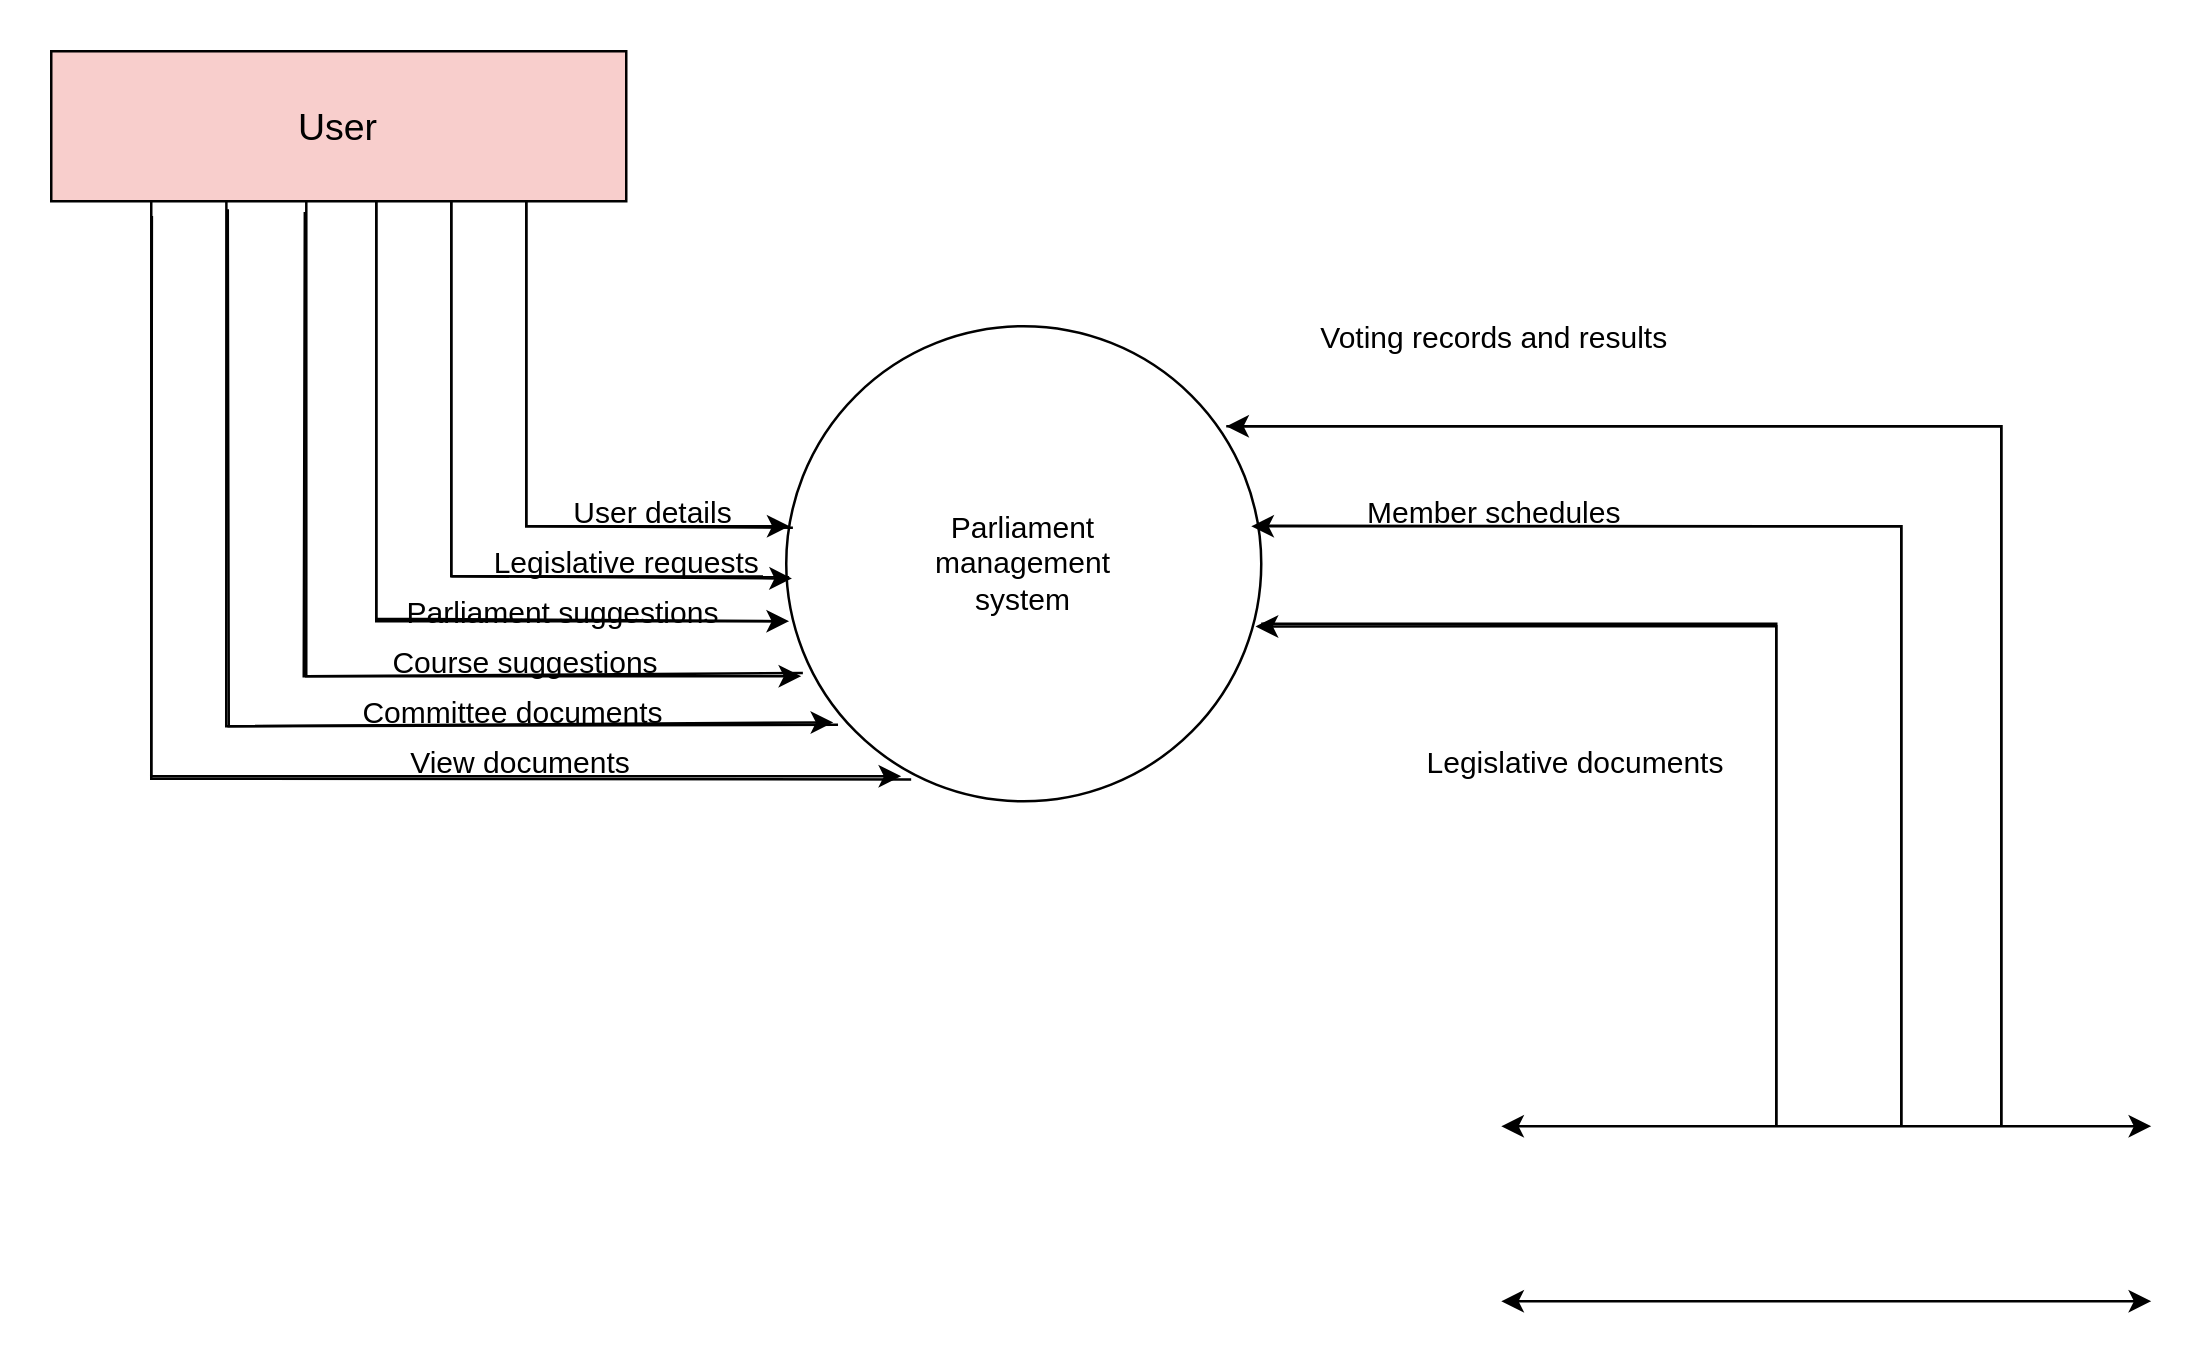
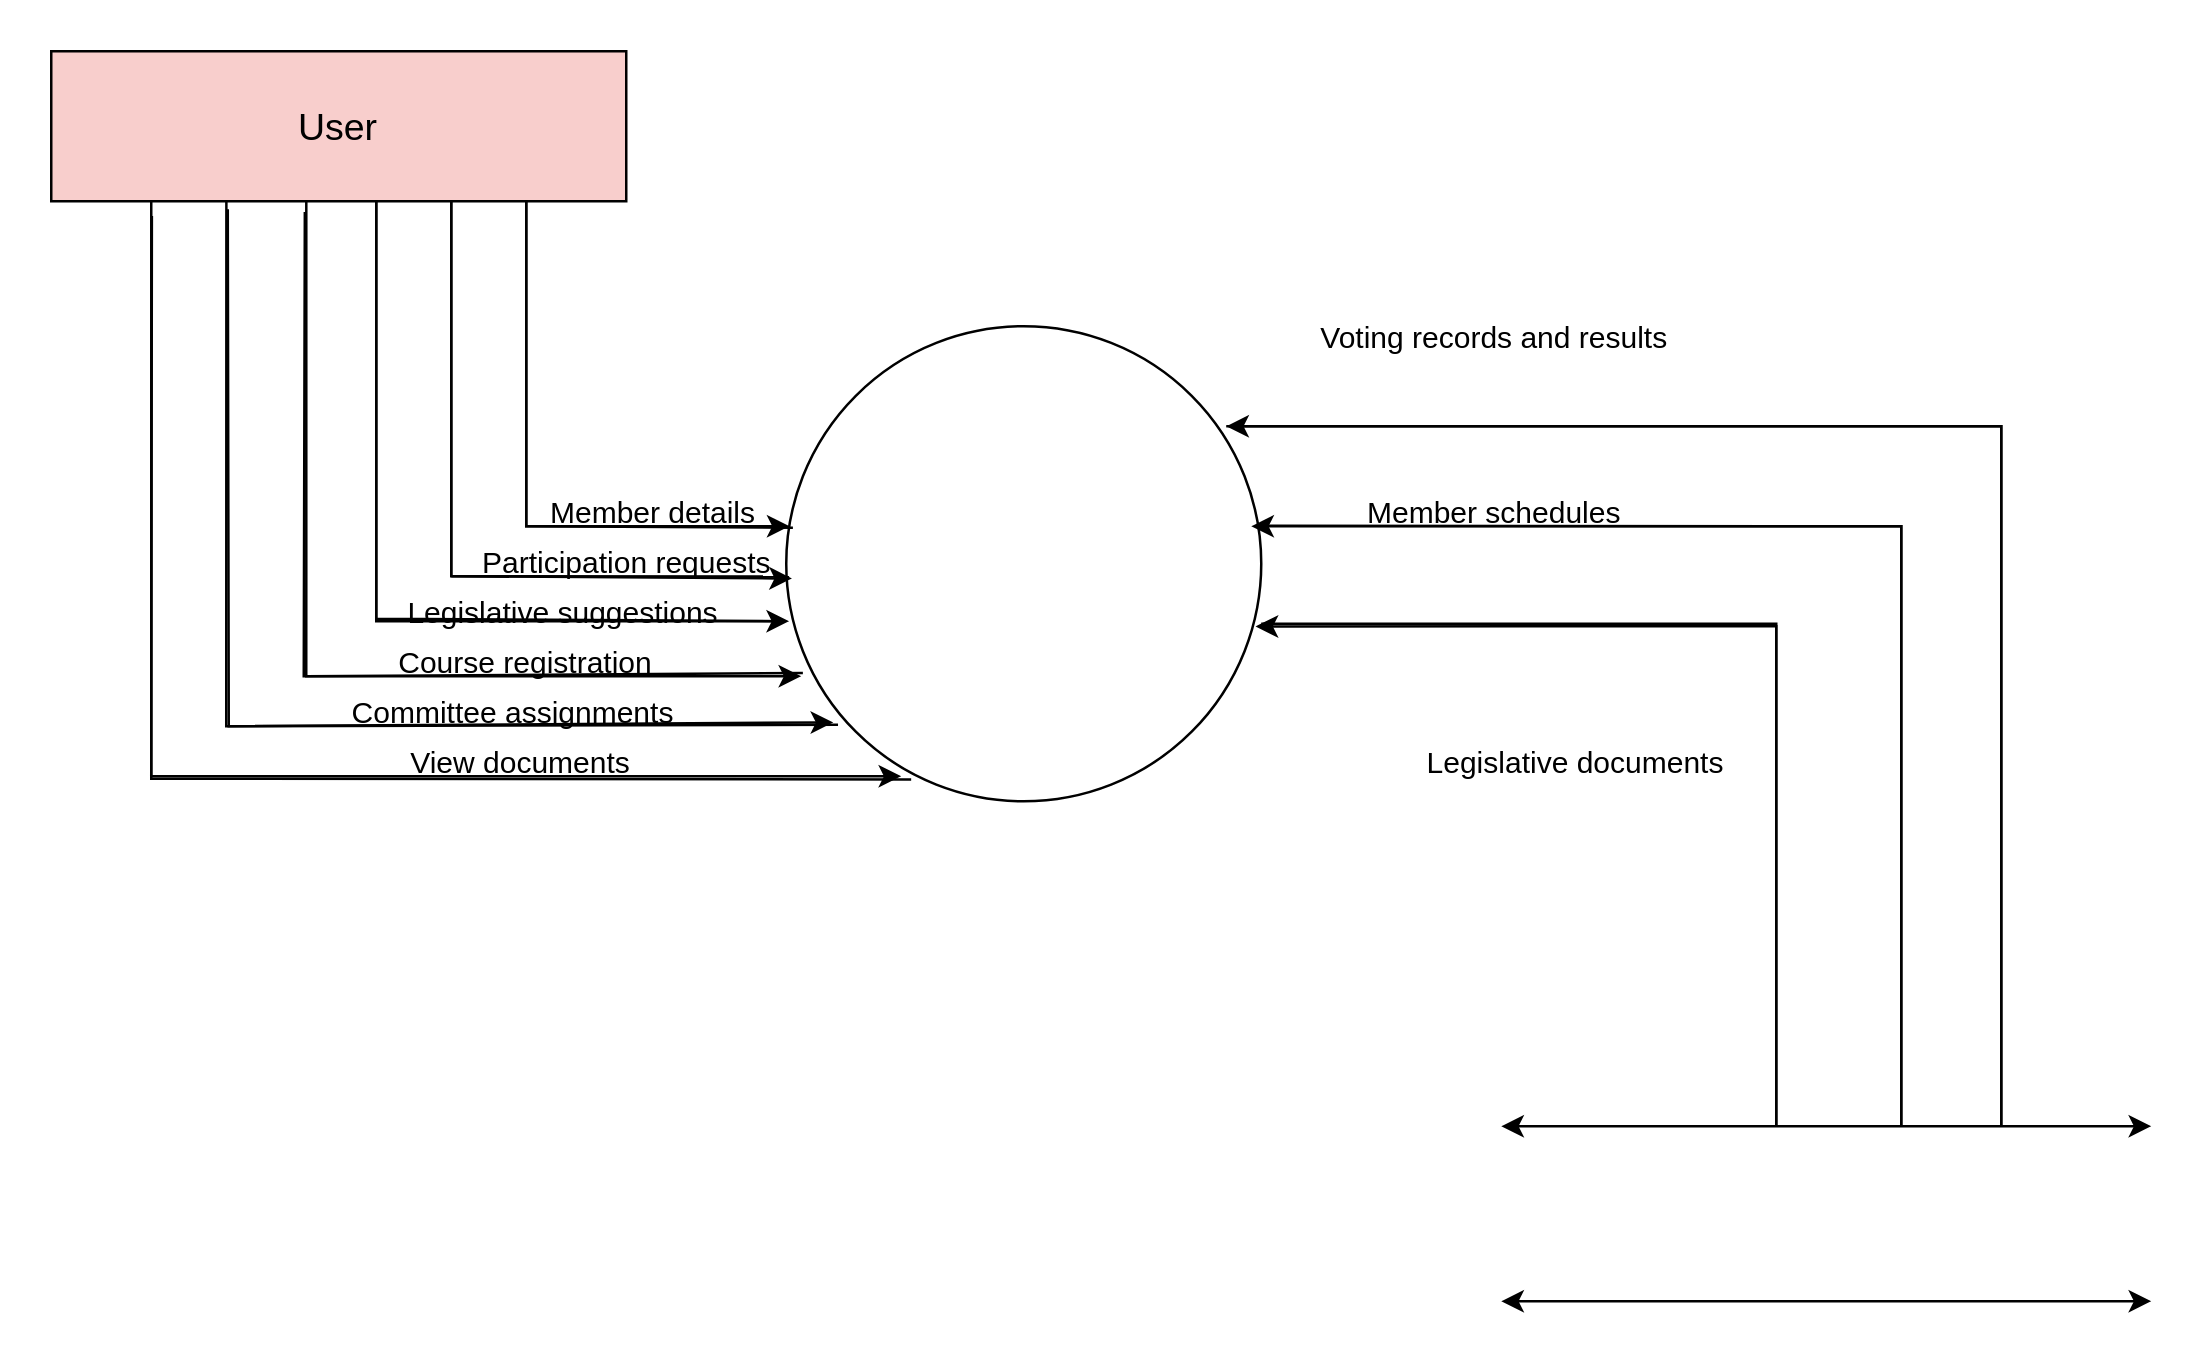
node "User details": label "User details" -> "Member details"
node "Legislative requests": label "Legislative requests" -> "Participation requests"
node "Parliament management system": removed
node "Parliament suggestions": label "Parliament suggestions" -> "Legislative suggestions"
node "Course suggestions": label "Course suggestions" -> "Course registration"
node "Committee documents": label "Committee documents" -> "Committee assignments"
